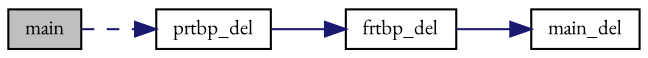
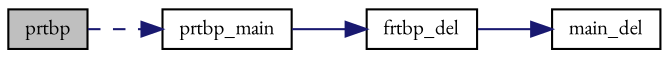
node "main": label "main" -> "prtbp"
node "prtbp_del": label "prtbp_del" -> "prtbp_main"
